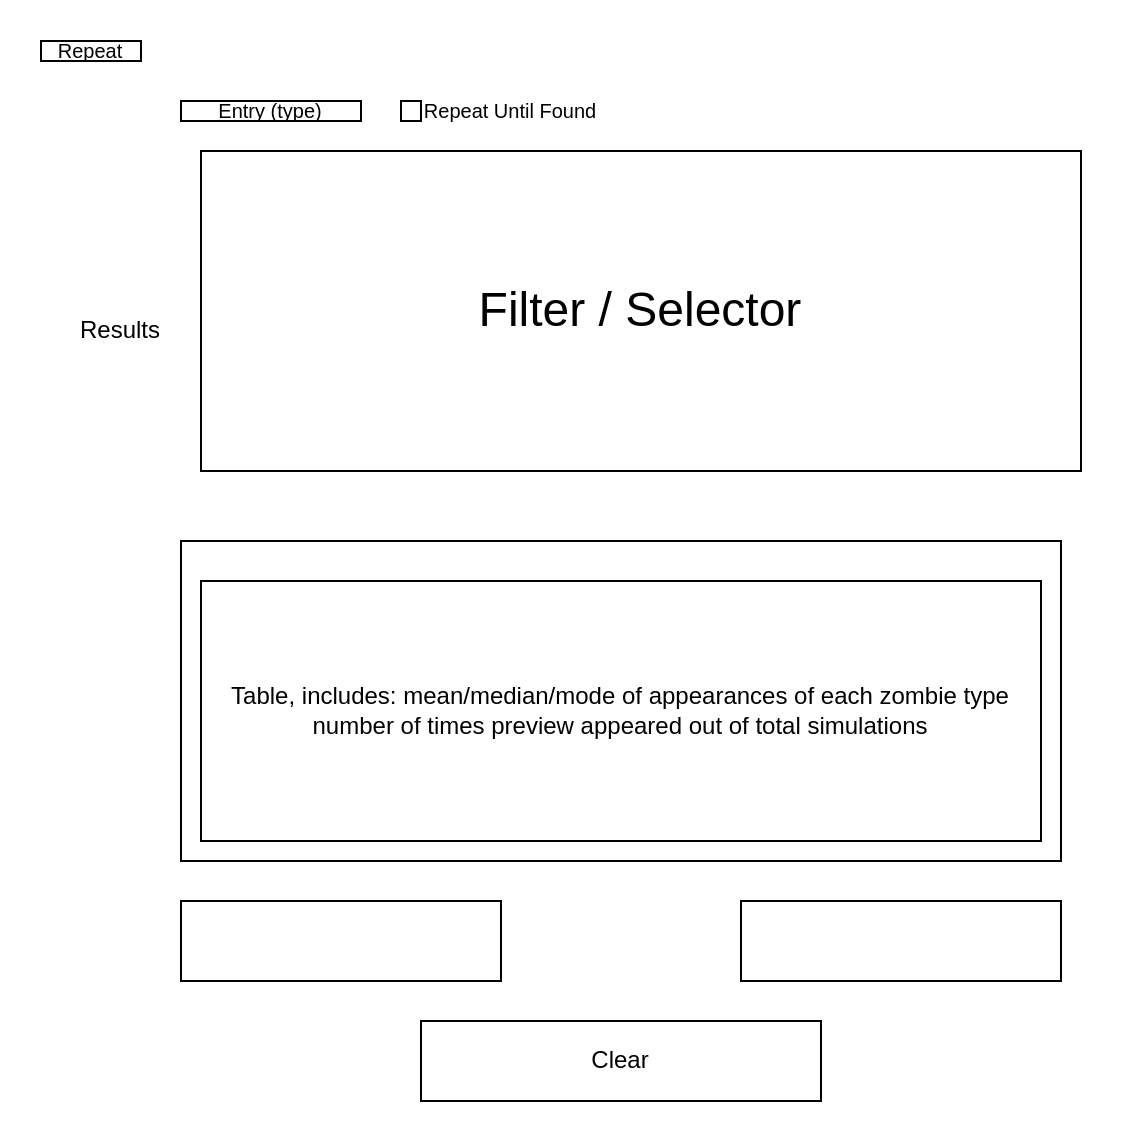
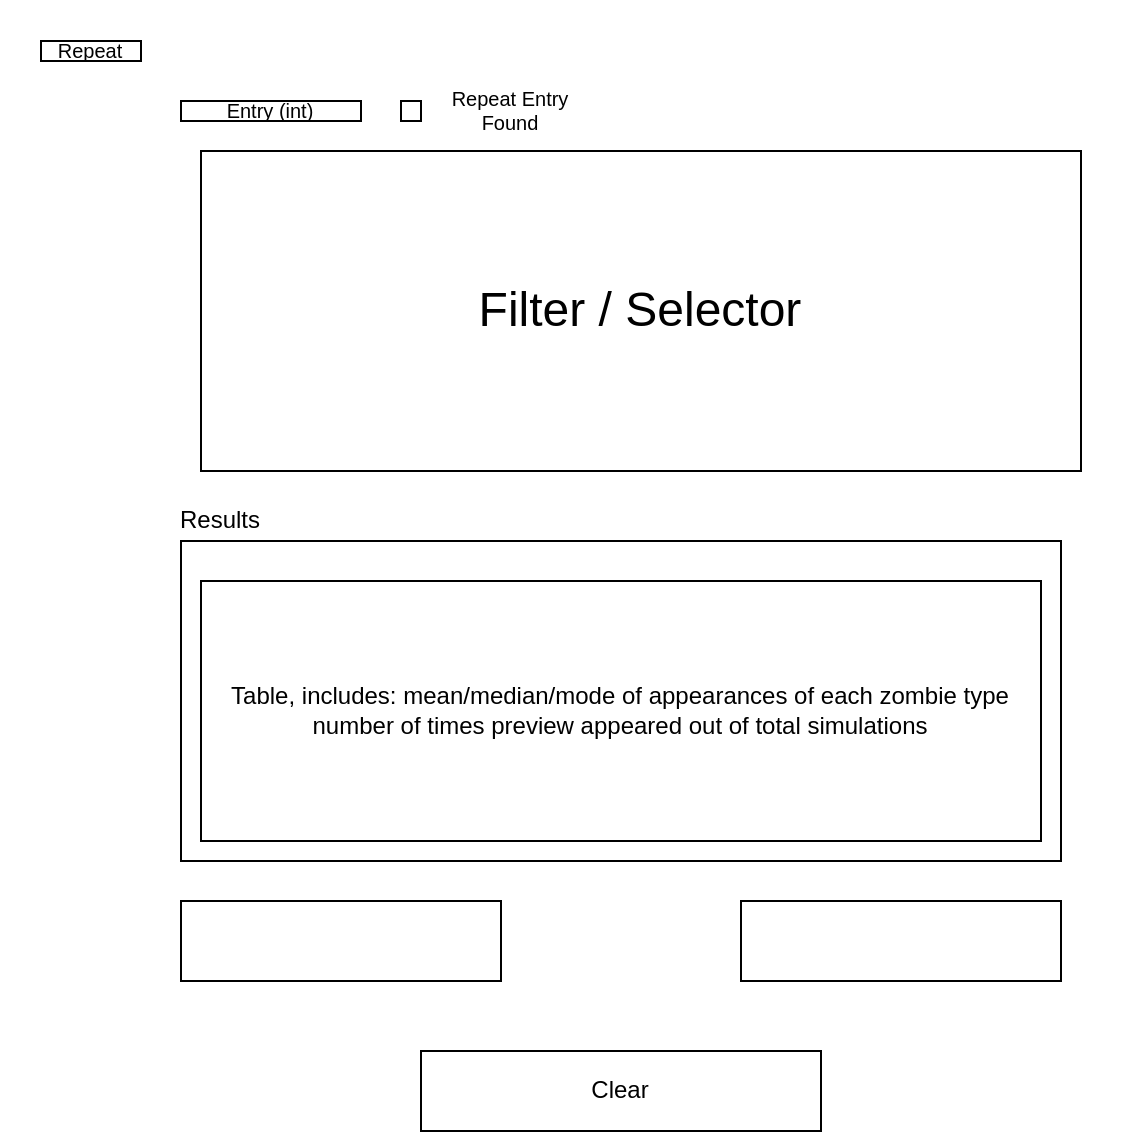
node "Entry (type)": label "Entry (type)" -> "Entry (int)"
node "Repeat Until Found": label "Repeat Until Found" -> "Repeat Entry Found"
node "Results": moved (121, 331) -> (221, 521)
node "Clear": moved (621, 1061) -> (621, 1091)
